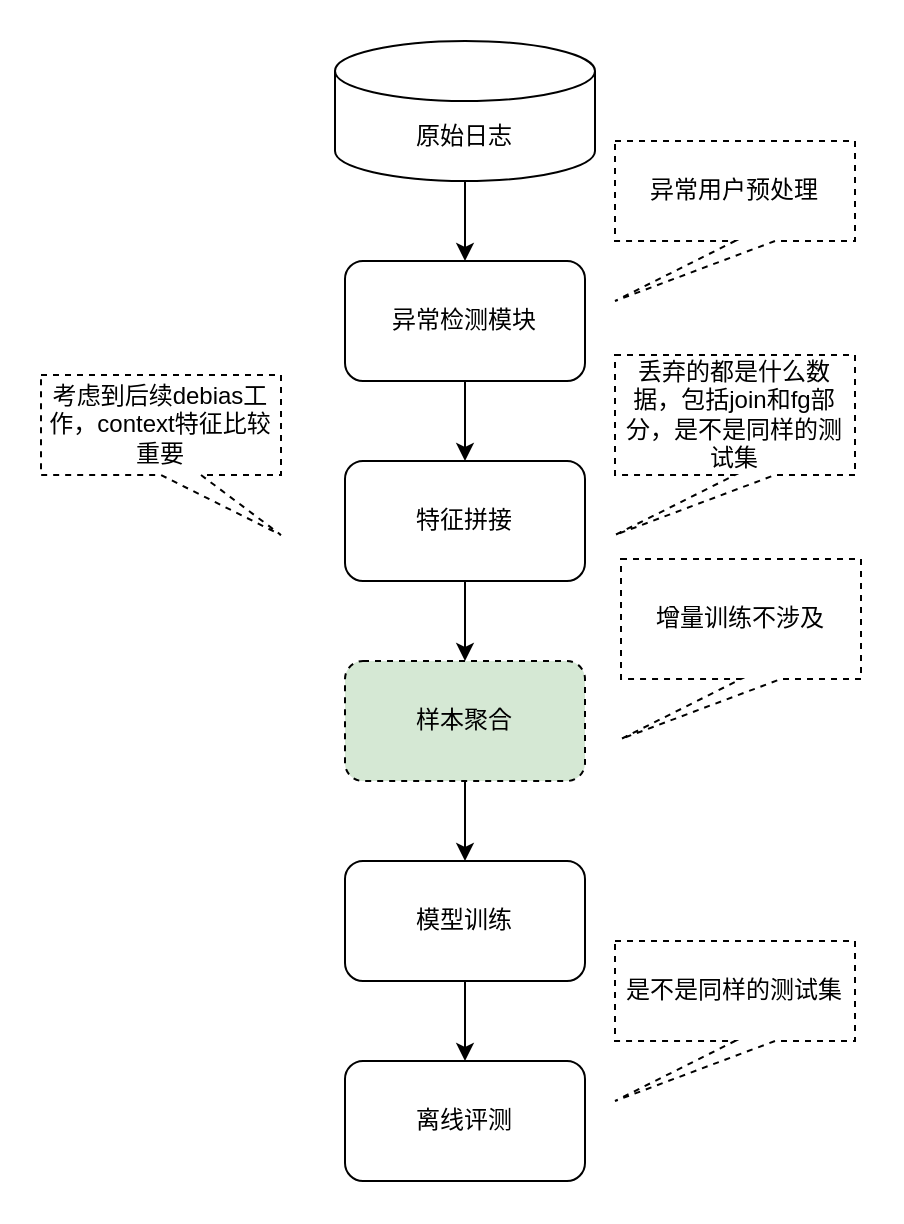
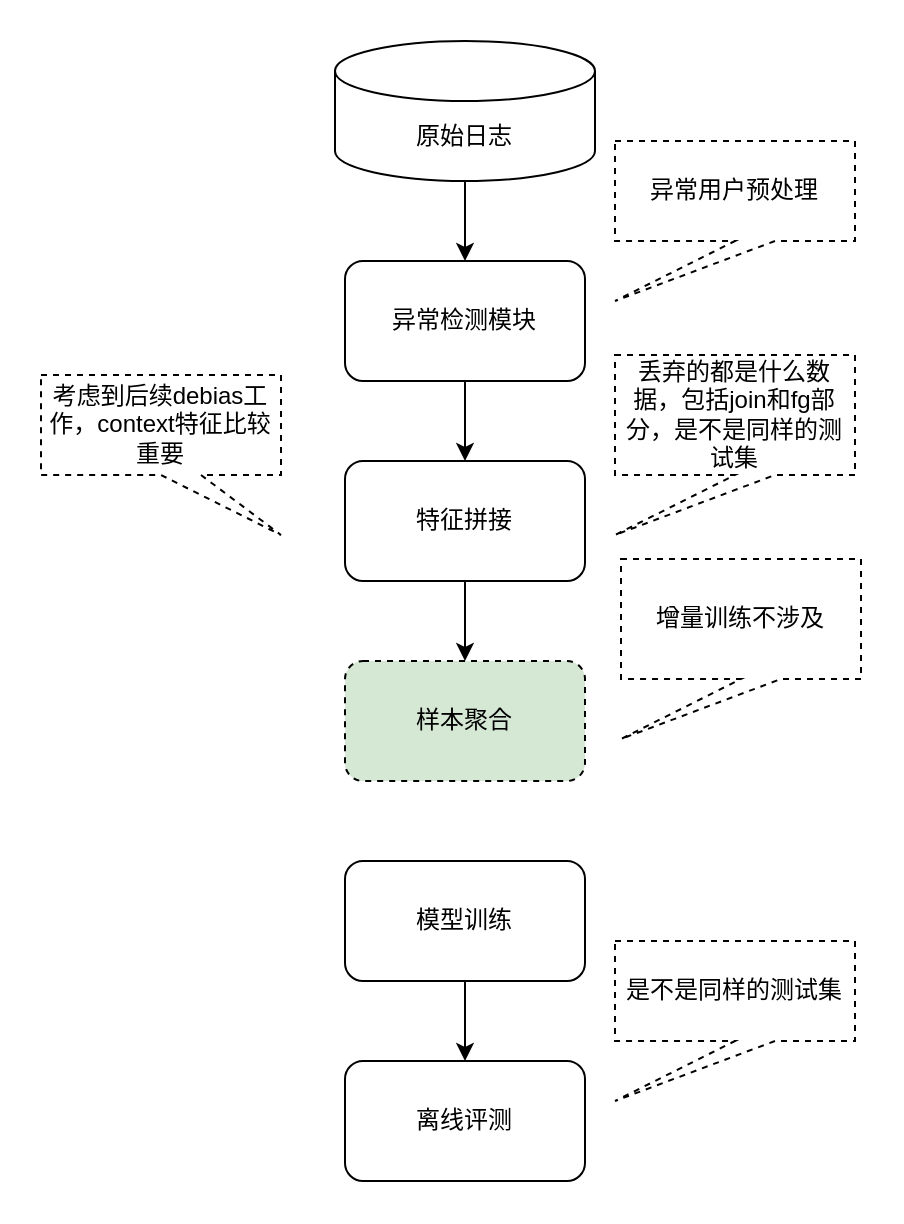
edge "样本聚合" -> "模型训练": removed
